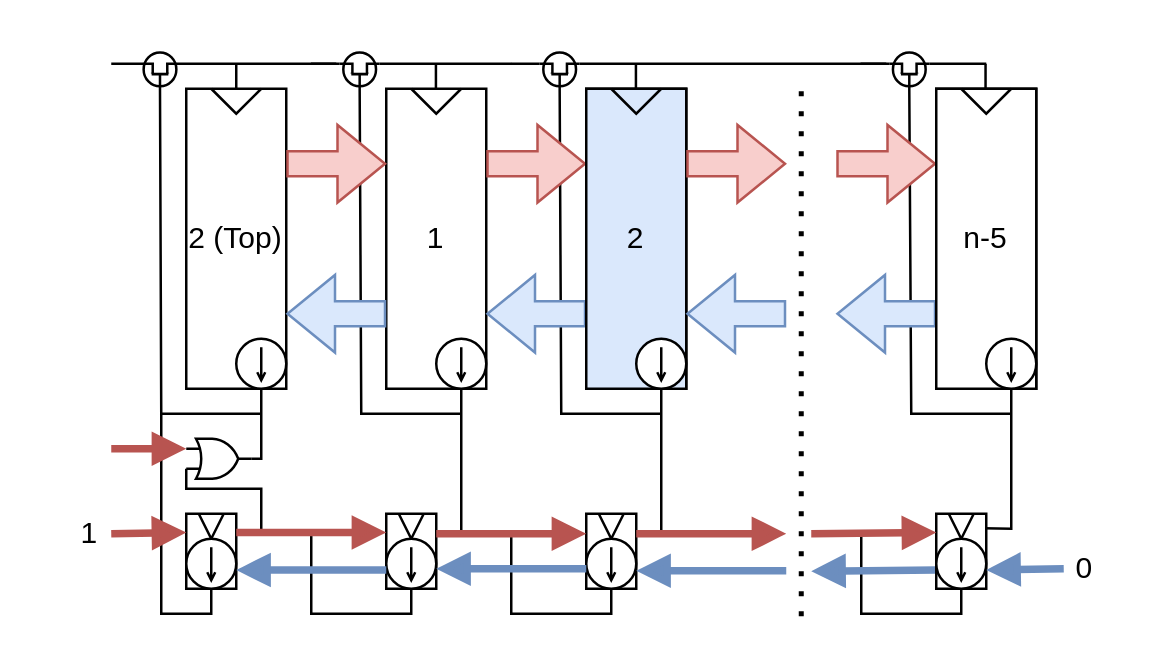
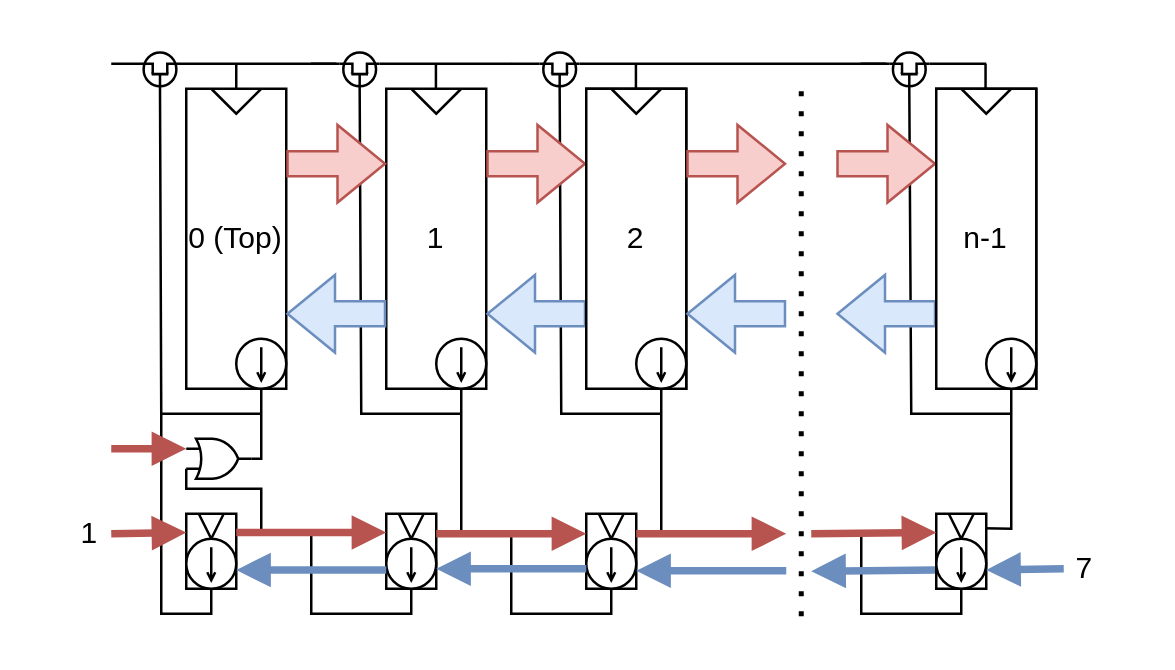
node "2 (Top)": label "2 (Top)" -> "0 (Top)"
node "2": fillcolor #dae8fc -> #ffffff
node "n-5": label "n-5" -> "n-1"
node "0": label "0" -> "7"
